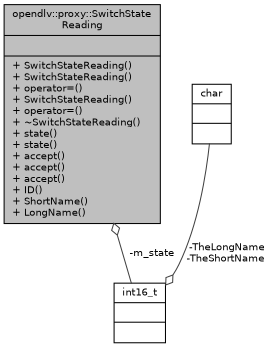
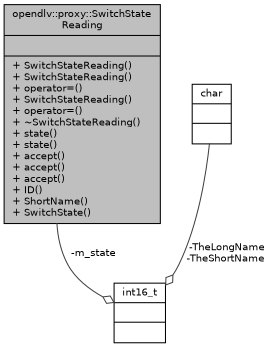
node "opendlv::proxy::SwitchState": text "+ LongName()" -> "+ SwitchState()"
edge "int16_t" -> "opendlv::proxy::SwitchState": reversed
